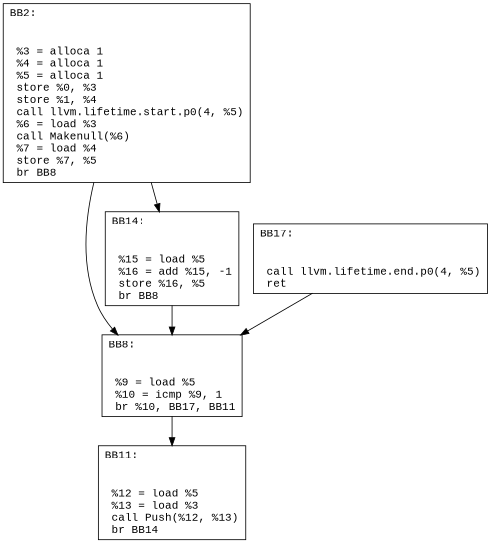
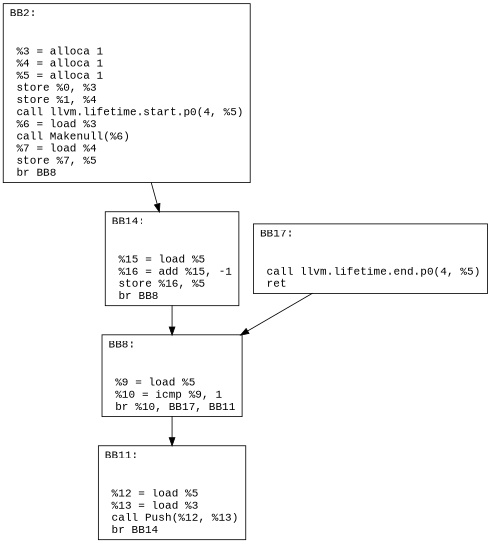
edge "BB2:" -> "BB8:": removed
